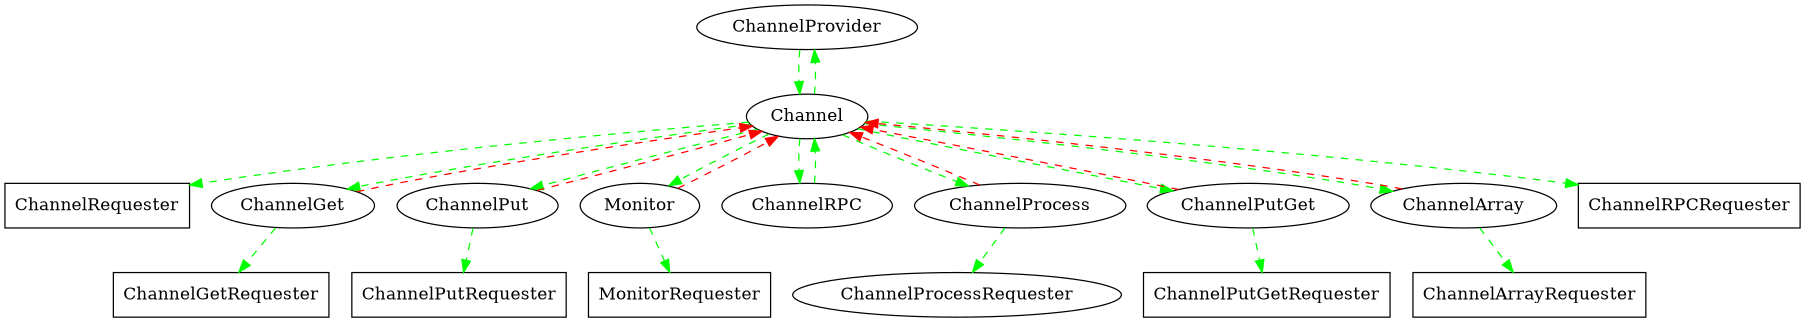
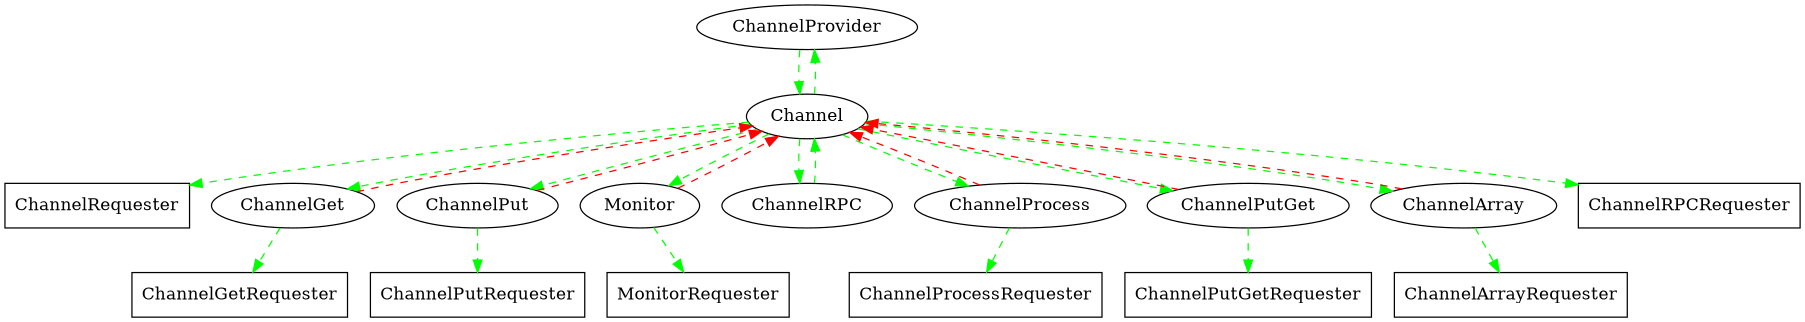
node "ChannelProcessRequester": shape ellipse -> box
